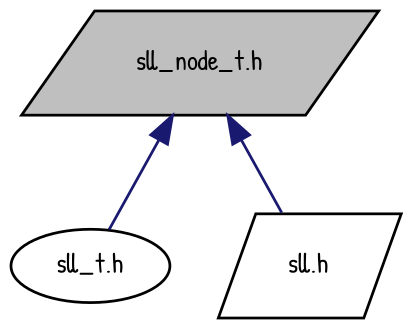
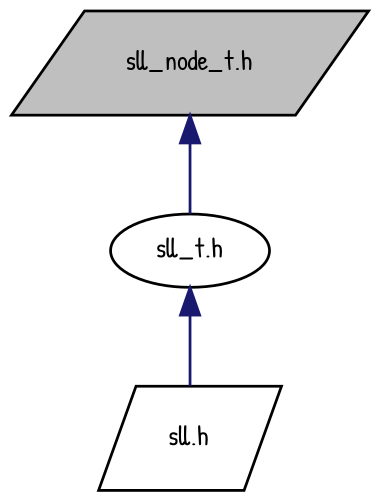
edge "sll.h" -> "sll_node_t.h": now "sll.h" -> "sll_t.h"
